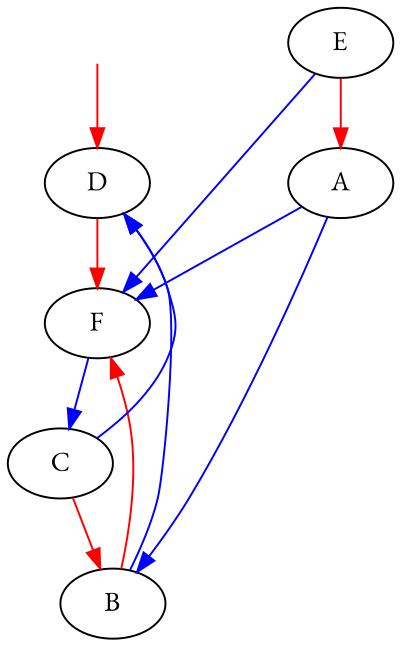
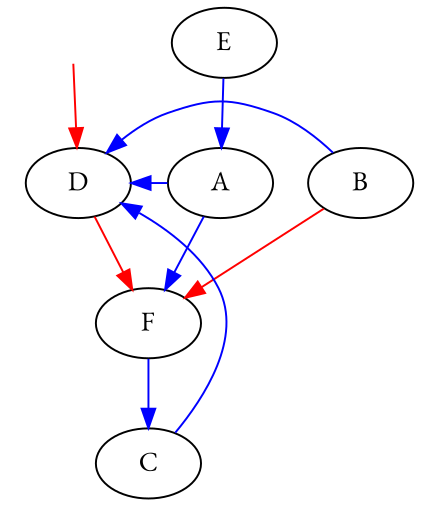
edge "E" -> "A": color red -> blue
edge "E" -> "F": removed
edge "A" -> "B": now "A" -> "D"
edge "C" -> "B": removed
